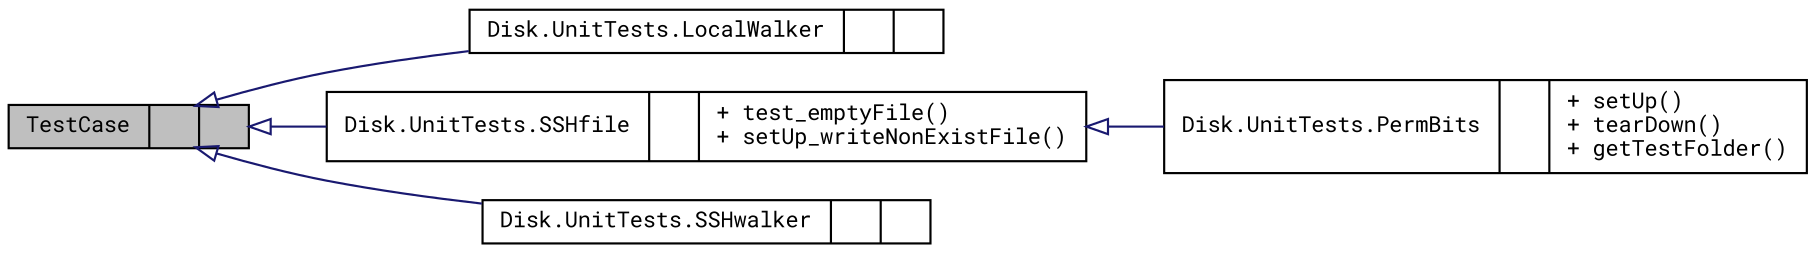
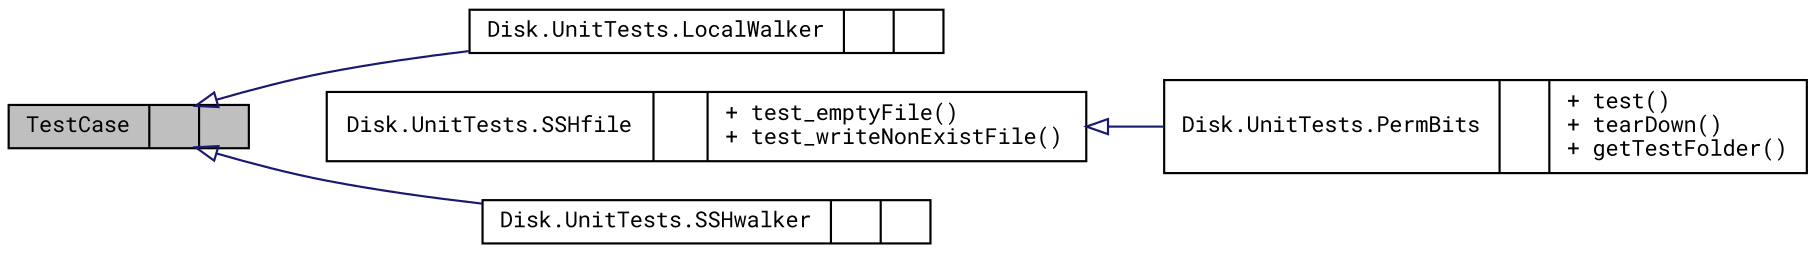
node "Disk.UnitTests.PermBits": text "+ setUp()" -> "+ test()"
edge "Disk.UnitTests.SSHfile" -> "TestCase": removed
node "Disk.UnitTests.SSHfile": text "+ setUp_writeNonExistFile()" -> "+ test_writeNonExistFile()"
